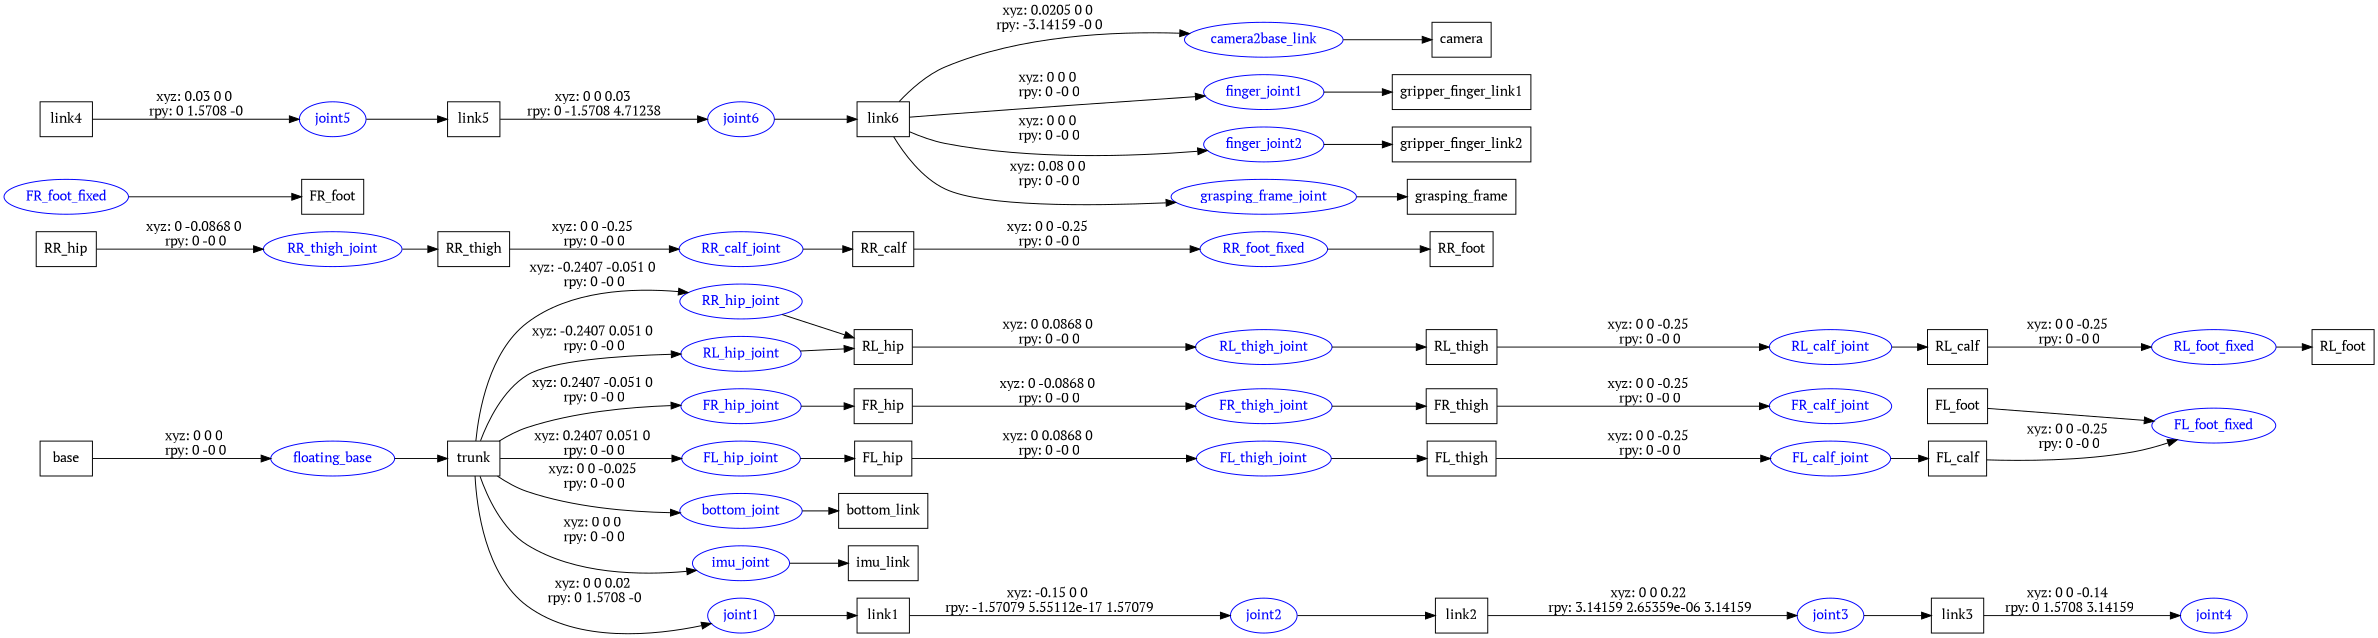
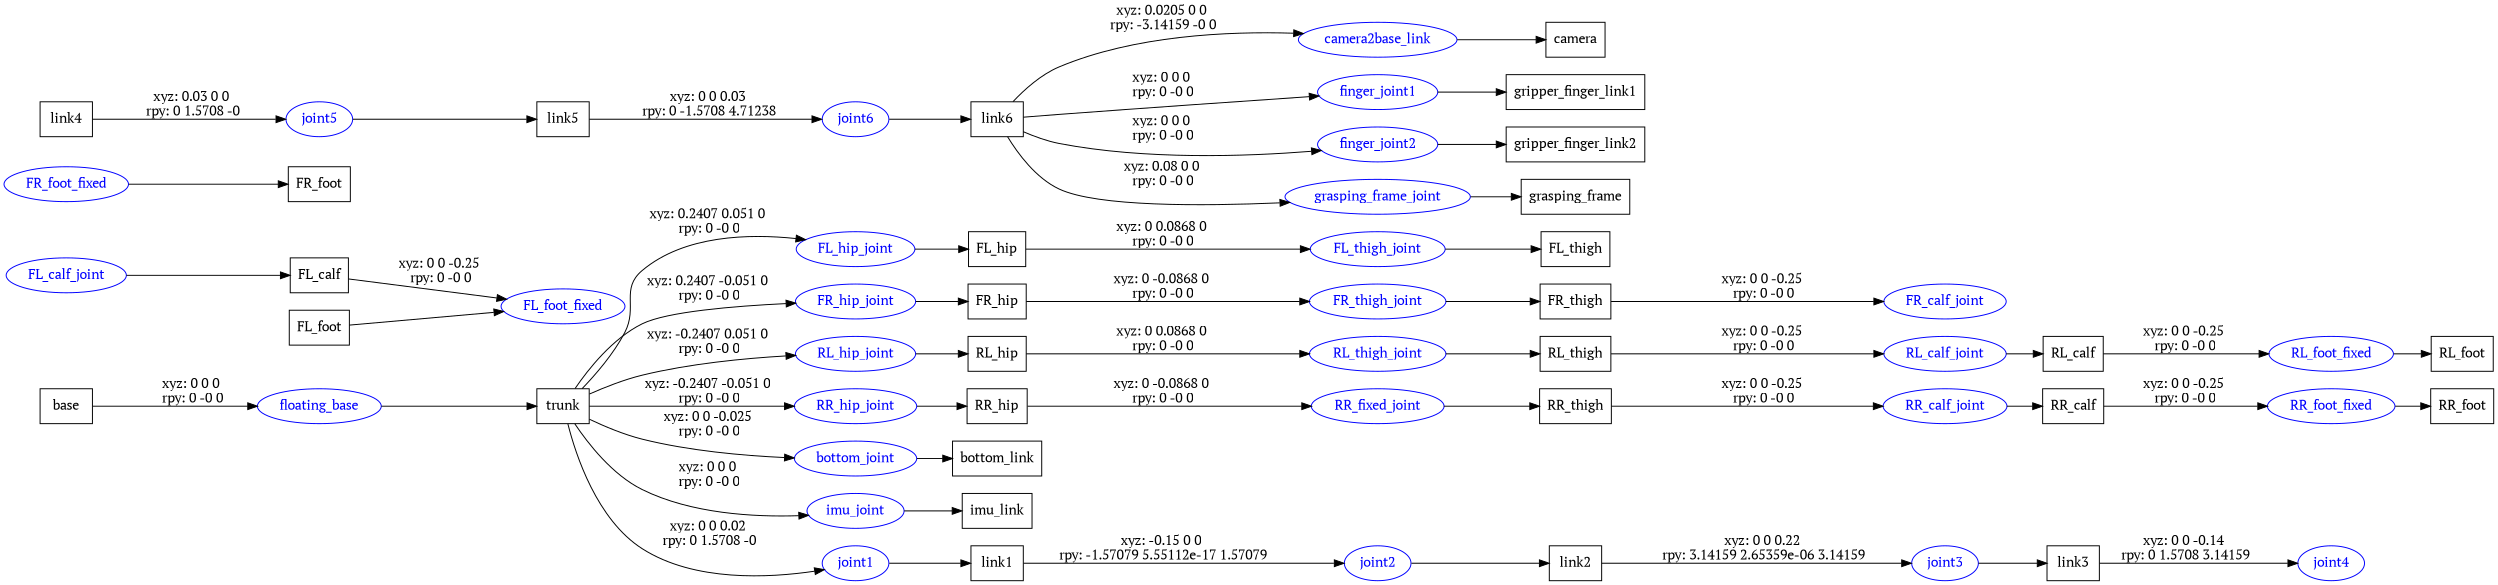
node "RR_thigh_joint": label "RR_thigh_joint" -> "RR_fixed_joint"
edge "RR_hip_joint" -> "RL_hip": now "RR_hip_joint" -> "RR_hip"
edge "FL_thigh" -> "FL_calf_joint": removed, label "xyz: 0 0 -0.25 rpy: 0 -0 0"
